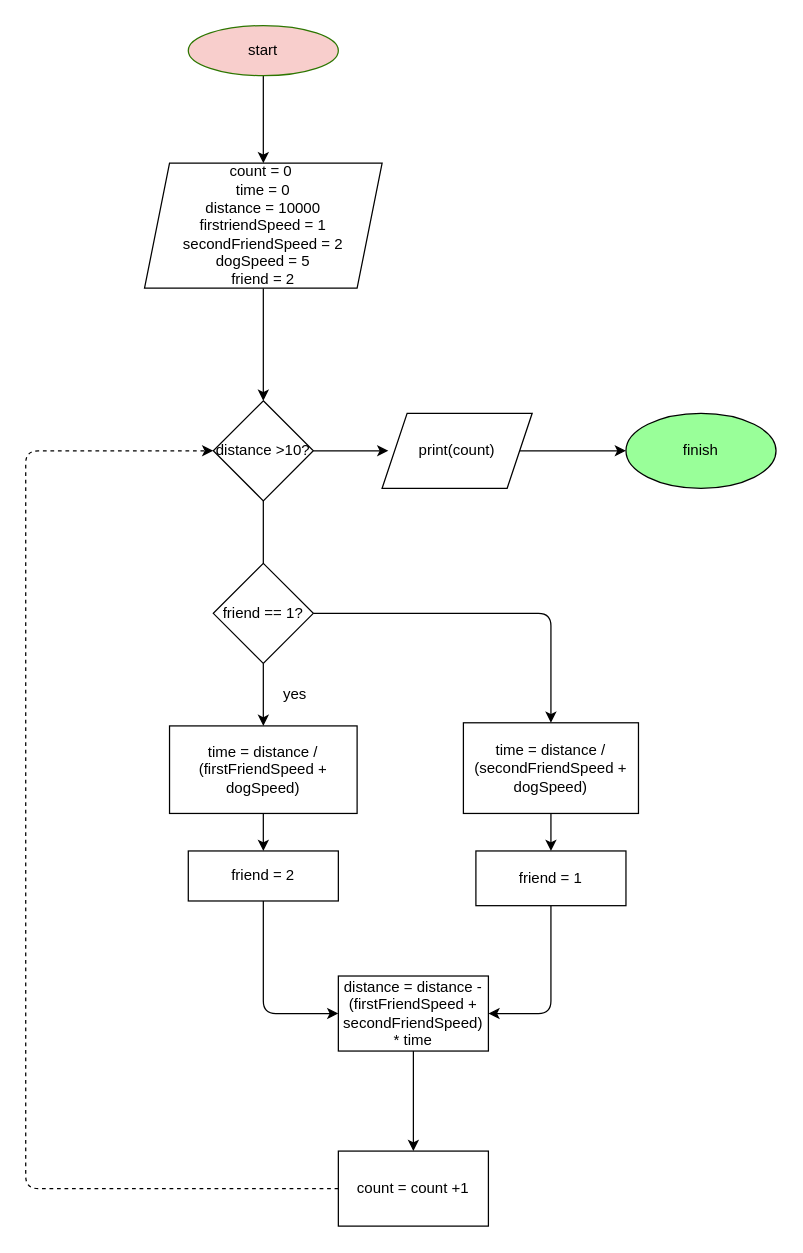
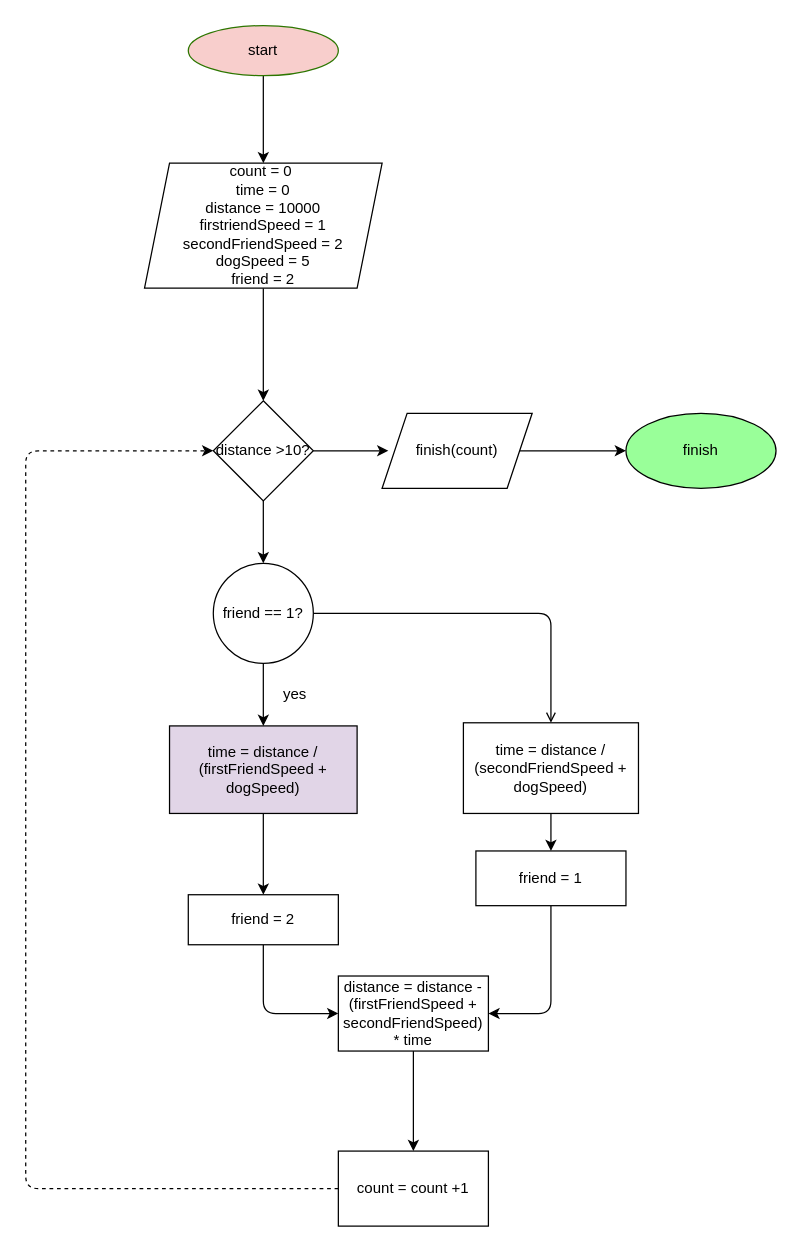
node "print(count)": label "print(count)" -> "finish(count)"
edge "distance >10?" -- "friend == 1?": arrowhead none -> classic
node "friend == 1?": shape diamond -> ellipse
edge "friend == 1?" -> "time = distance / (secondFriendSpeed + dogSpeed)": arrowhead classic -> open
node "time = distance / (firstFriendSpeed + dogSpeed)": fillcolor #ffffff -> #e1d5e7
node "friend = 2": moved (263, 876) -> (263, 919)
